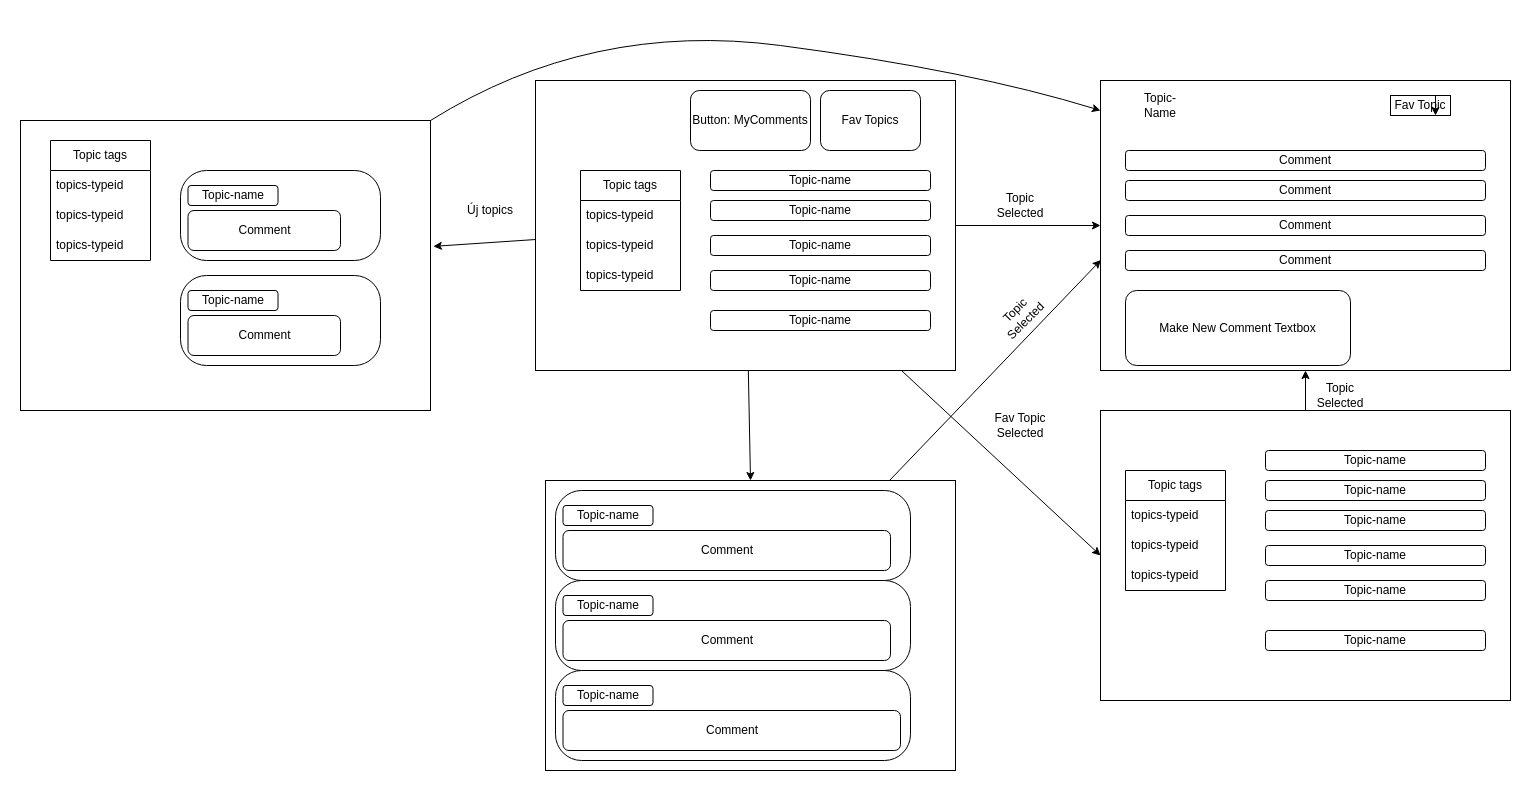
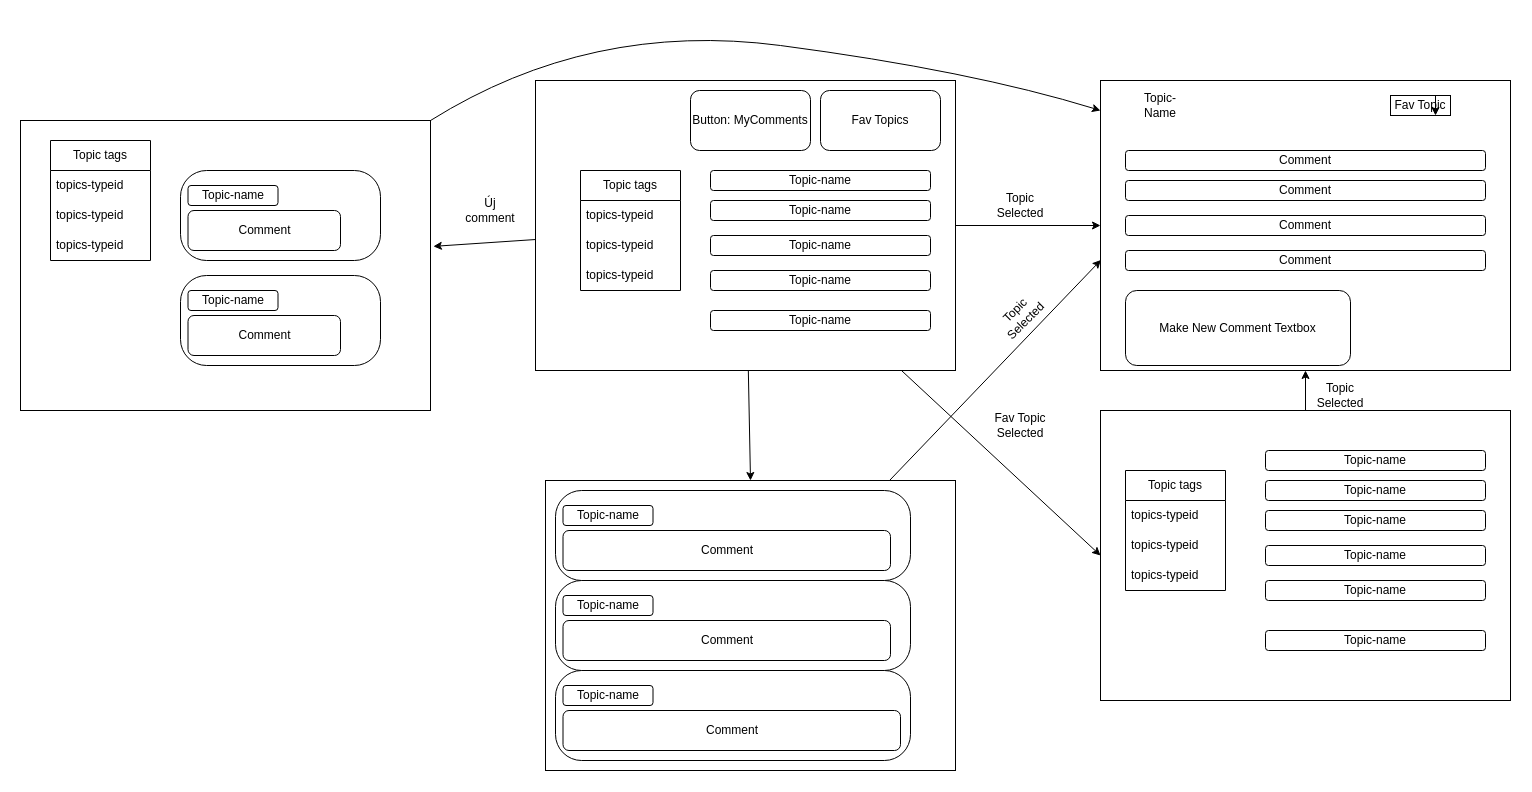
node "Fav Topics": size 100x60 -> 120x60
node "Új topics": label "Új topics" -> "Új comment"
